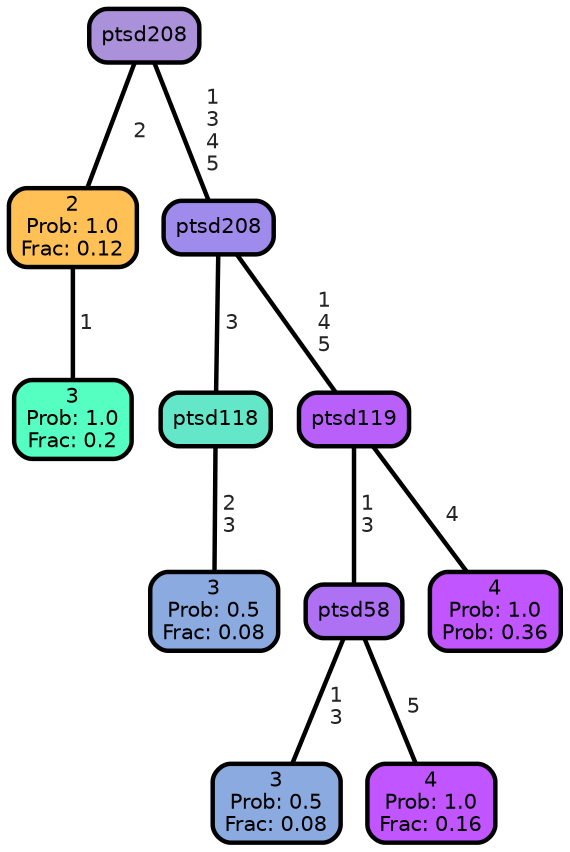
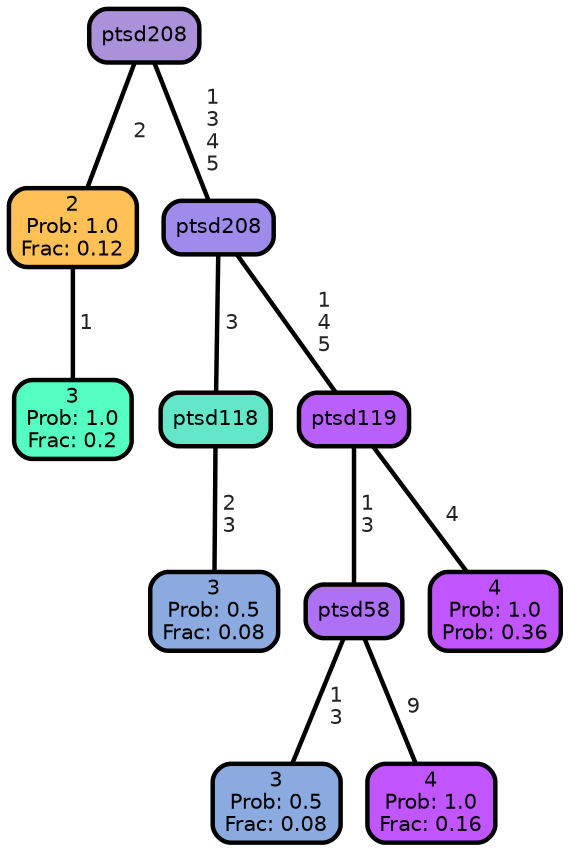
edge "ptsd58" -- "4 Prob: 1.0 Frac: 0.16": label " 5" -> " 9"
